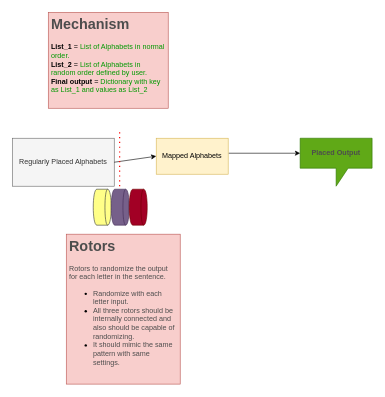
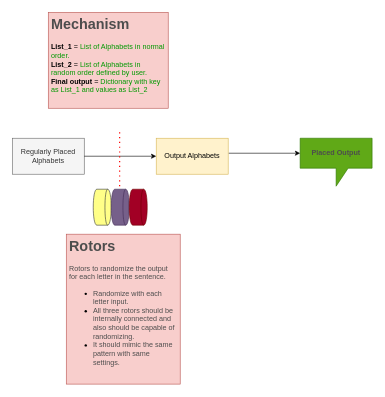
node "Mapped Alphabets": label "Mapped Alphabets" -> "Output Alphabets"
node "Regularly Placed Alphabets": size 102x48 -> 72x36
